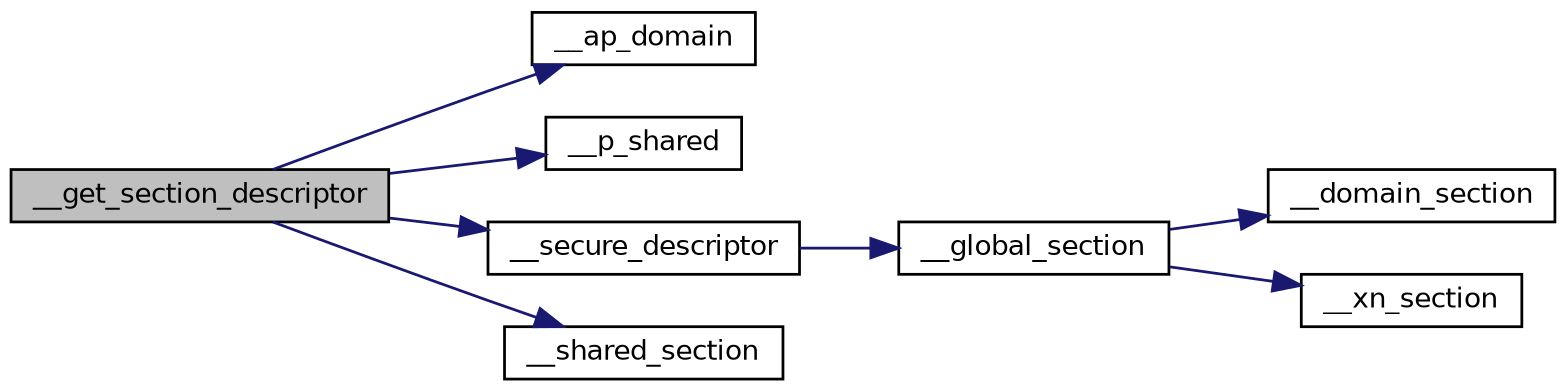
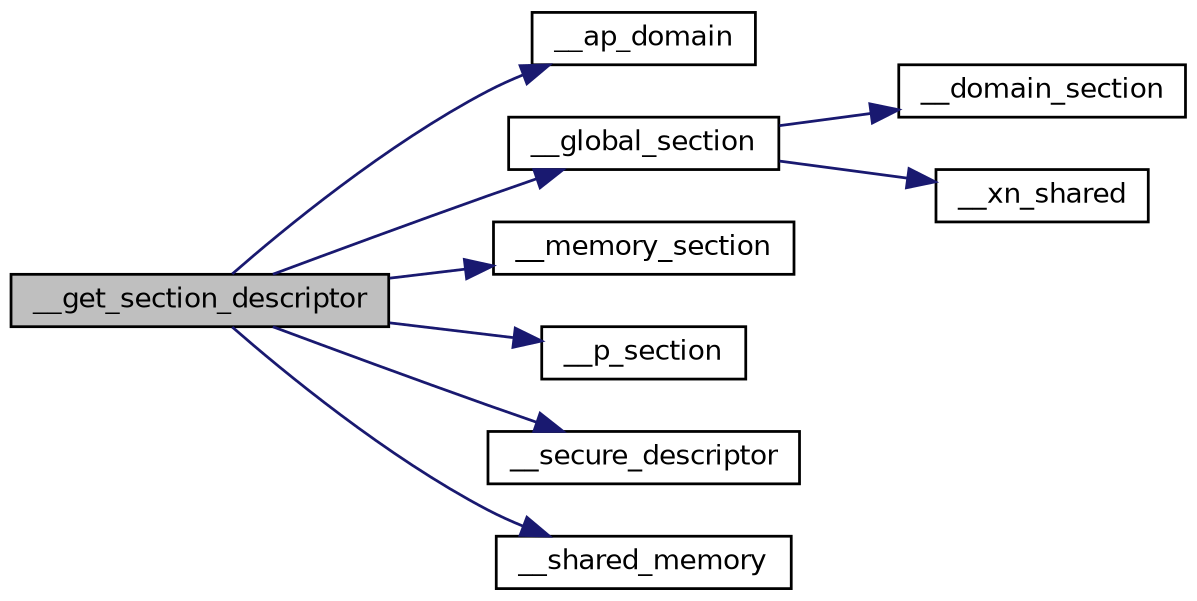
node "__p_shared": label "__p_shared" -> "__p_section"
node "__memory_section": added
edge "__secure_descriptor" -> "__global_section": now "__get_section_descriptor" -> "__global_section"
node "__xn_section": label "__xn_section" -> "__xn_shared"
node "__shared_section": label "__shared_section" -> "__shared_memory"
